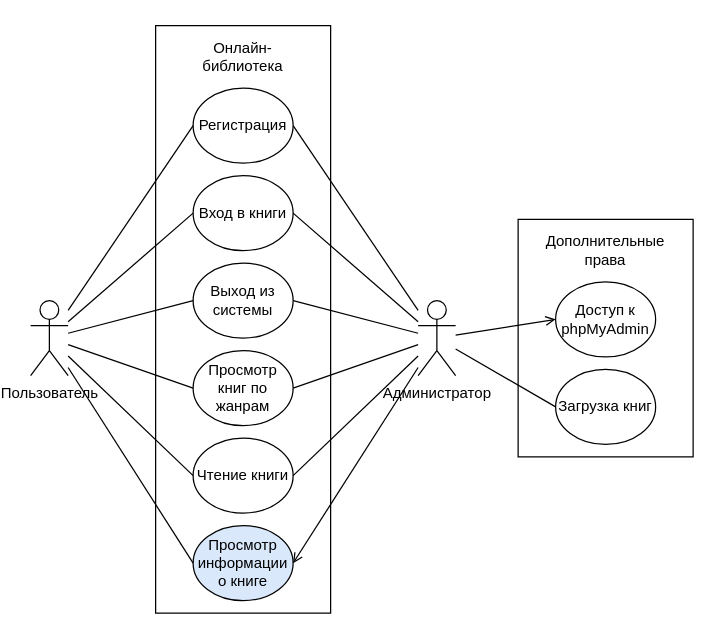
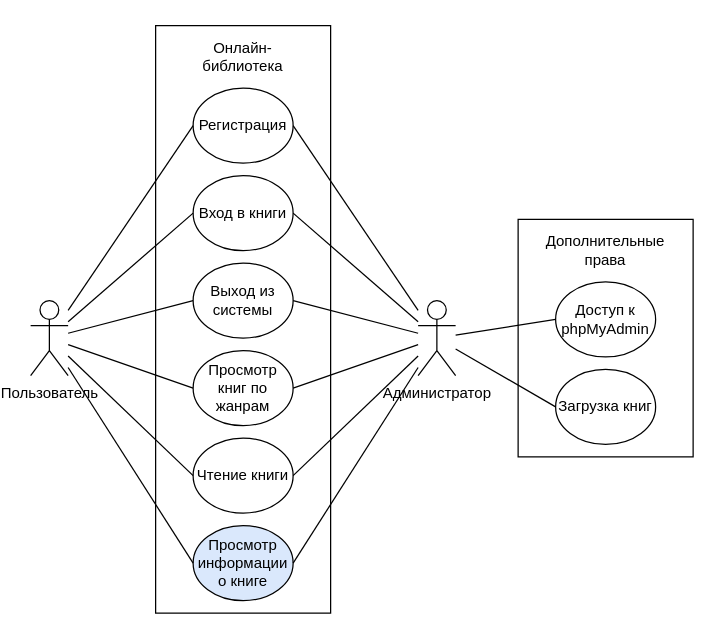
edge "Администратор" -> "Доступ к phpMyAdmin": arrowhead open -> none
edge "Администратор" -> "Просмотр информации о книге": arrowhead open -> none
